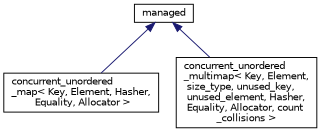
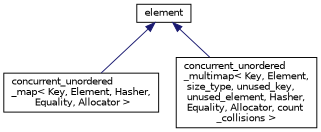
node "managed": label "managed" -> "element"
